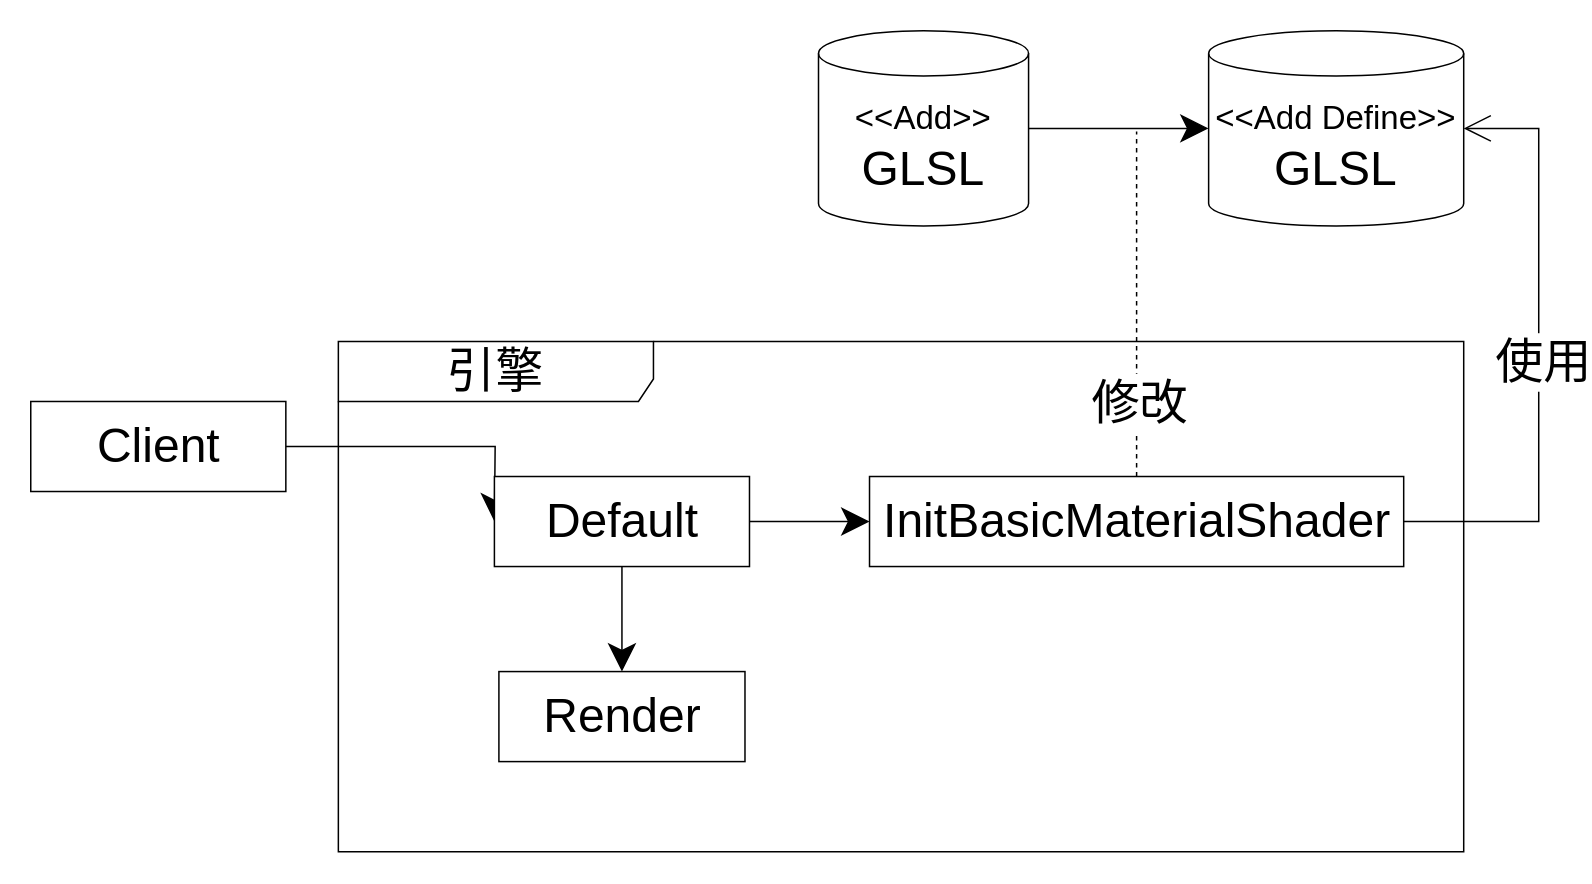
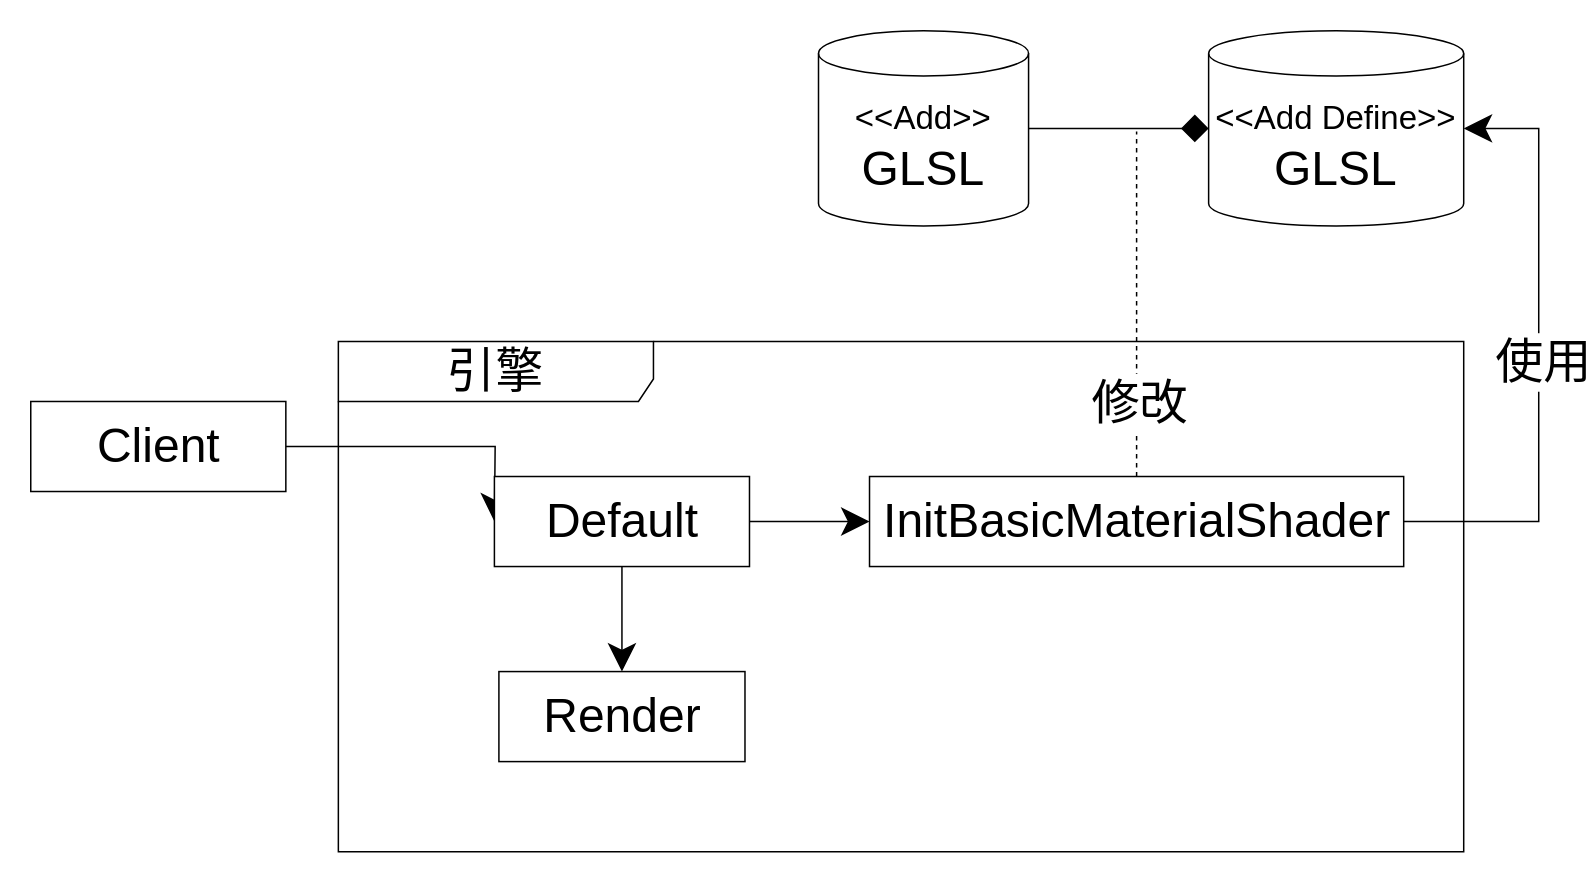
edge "<<Add>> GLSL" -> "<<Add Define>> GLSL": arrowhead classic -> diamond
edge "InitBasicMaterialShader" -> "<<Add Define>> GLSL": arrowhead open -> classic
